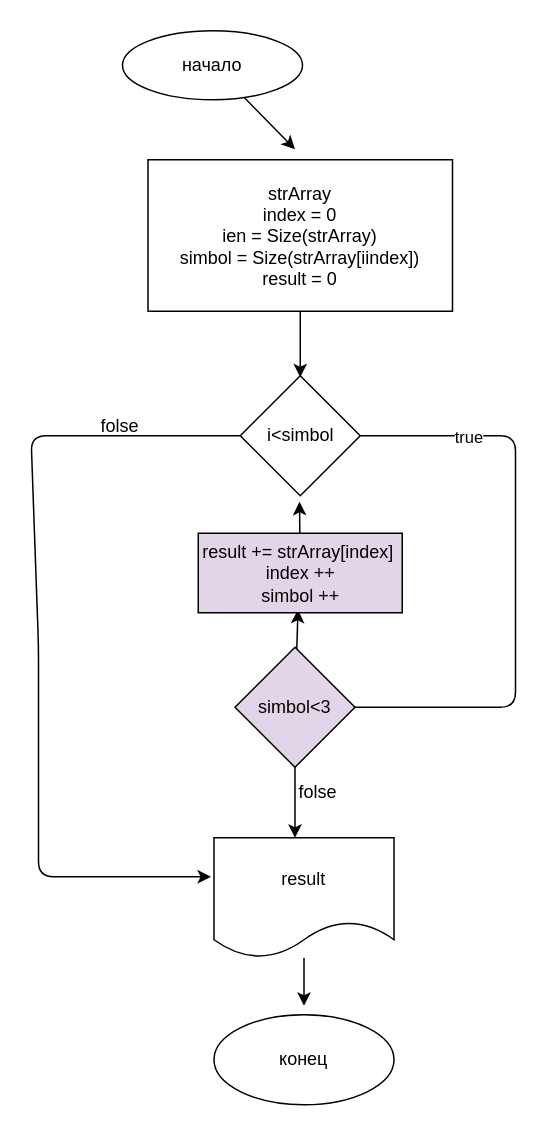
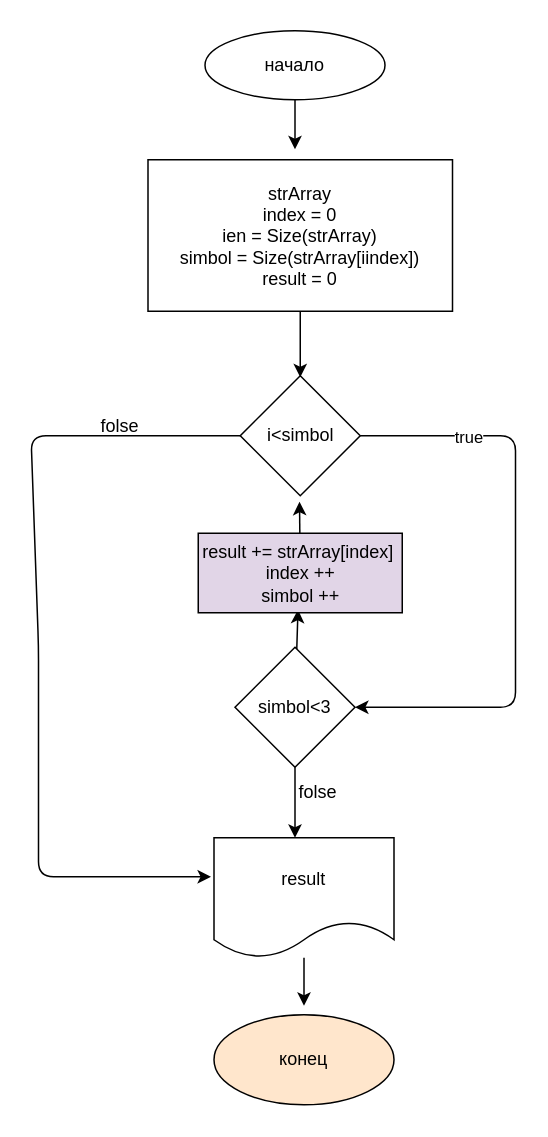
node "начало": moved (212, 65) -> (295, 65)
node "simbol<3": fillcolor #e1d5e7 -> #ffffff
edge "i<simbol" -- "simbol<3": arrowhead none -> classic
node "конец": fillcolor #ffffff -> #ffe6cc
